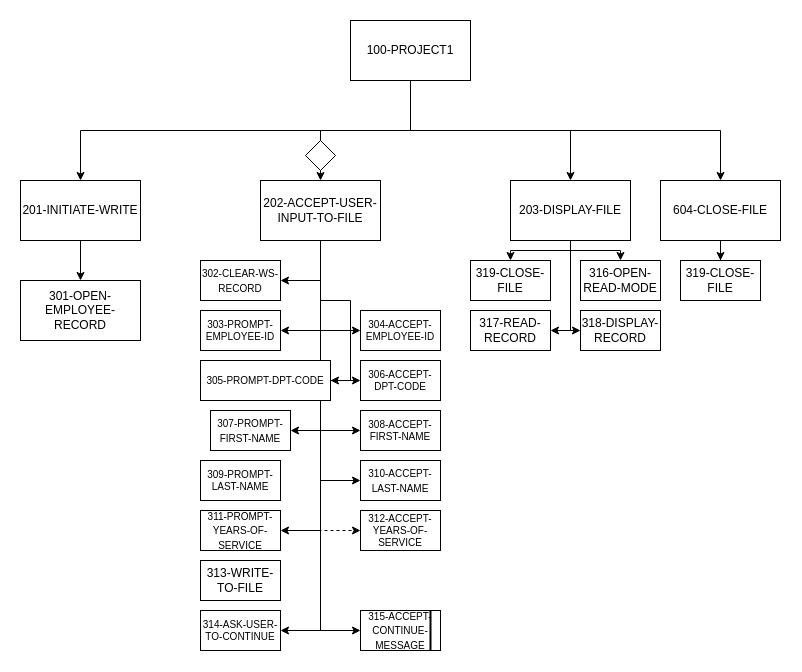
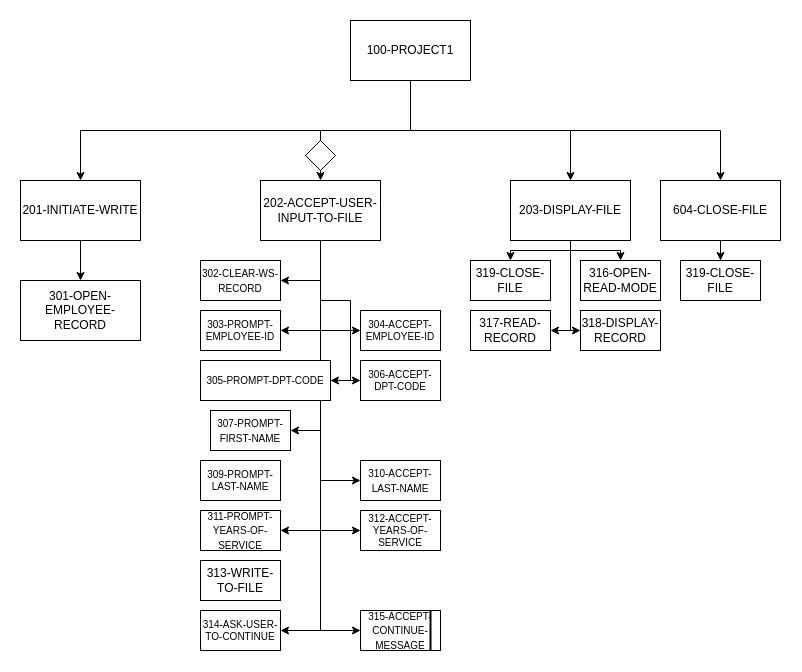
edge "202-ACCEPT-USER-INPUT-TO-FILE" -> "308-ACCEPT-FIRST-NAME": removed
node "308-ACCEPT-FIRST-NAME": removed
edge "202-ACCEPT-USER-INPUT-TO-FILE" -> "312-ACCEPT-YEARS-OF-SERVICE": style dashed -> solid
